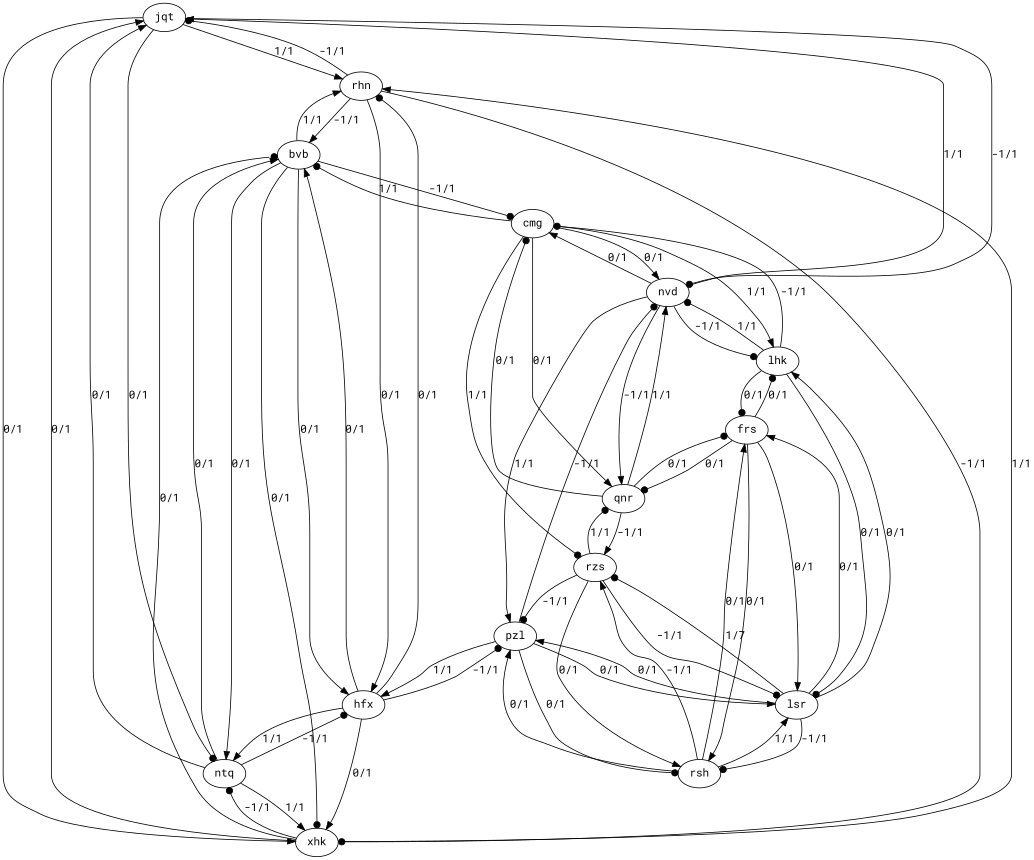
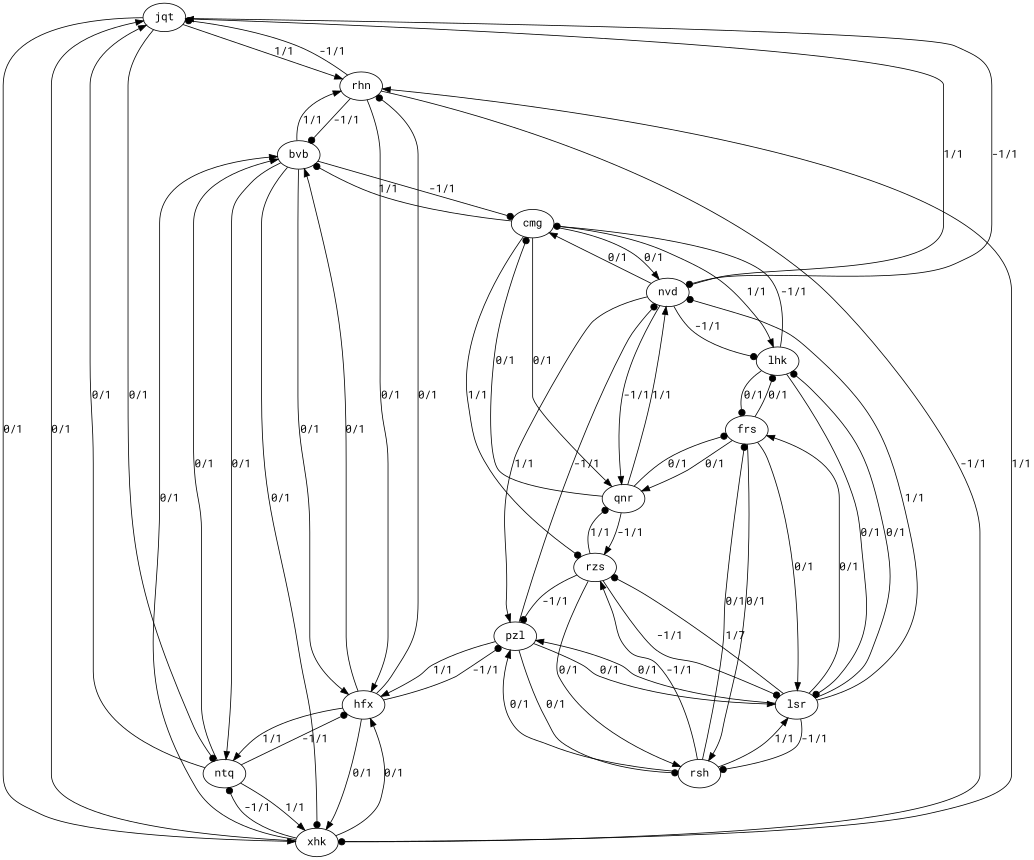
edge "rhn" -> "bvb": arrowhead normal -> dot
edge "lhk" -> "nvd": now "lsr" -> "nvd"
edge "frs" -> "qnr": arrowhead dot -> normal
edge "xhk" -> "bvb": arrowhead dot -> normal
edge "lsr" -> "lhk": arrowhead normal -> dot
edge "rsh" -> "frs": arrowhead normal -> dot
edge "xhk" -> "hfx": added, label "0/1"
